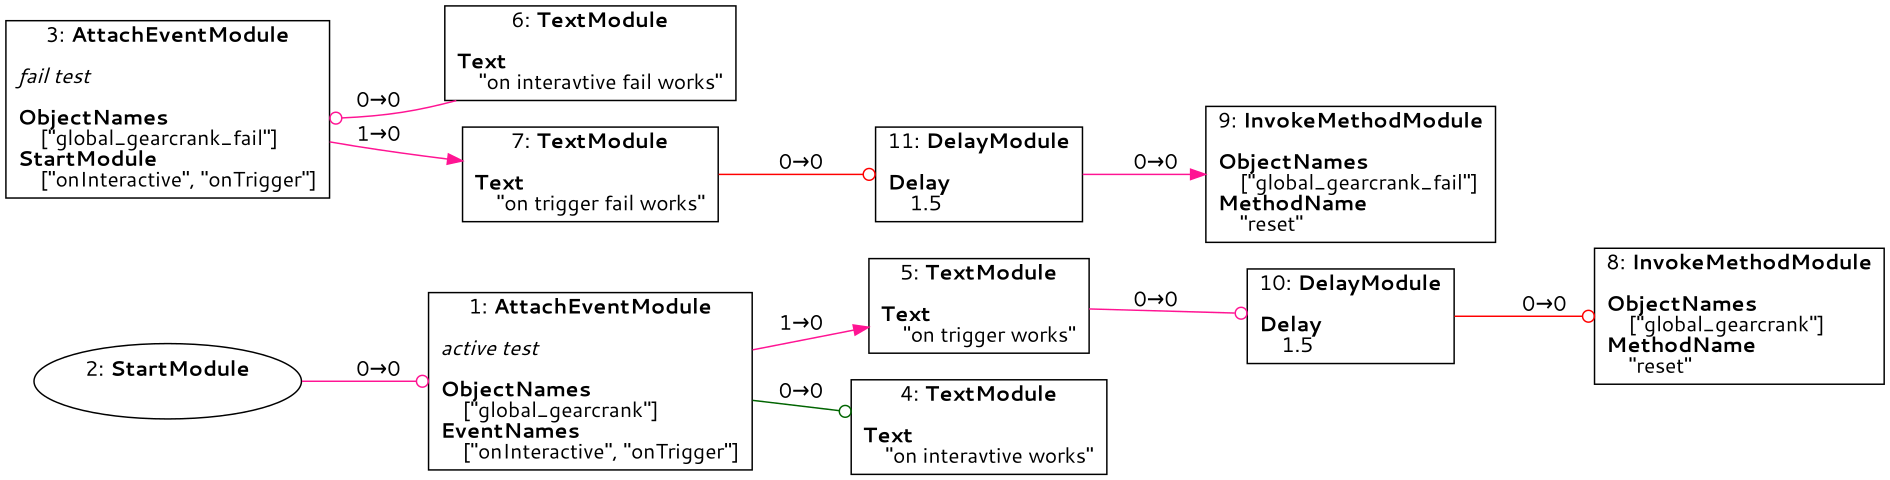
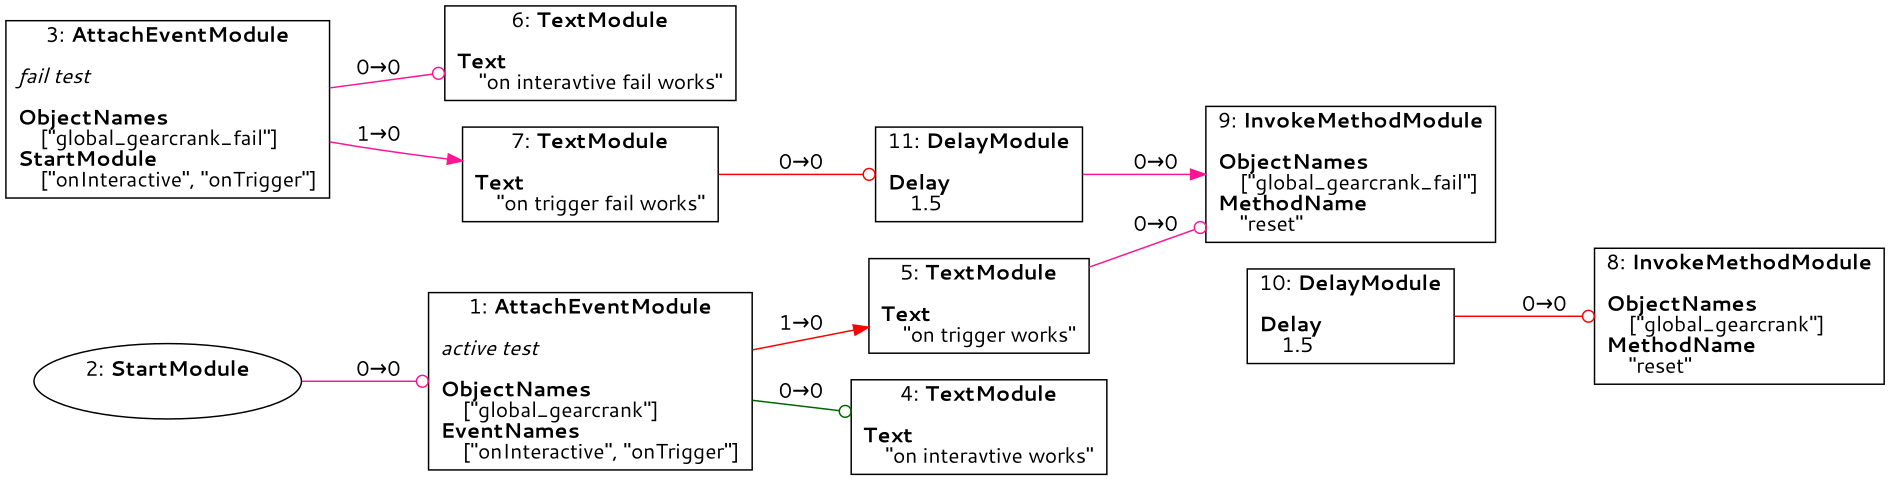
edge "6:" -> "3:": reversed
edge "5:" -> "10:": now "5:" -> "9:"
edge "1:" -> "5:": color deeppink -> red
